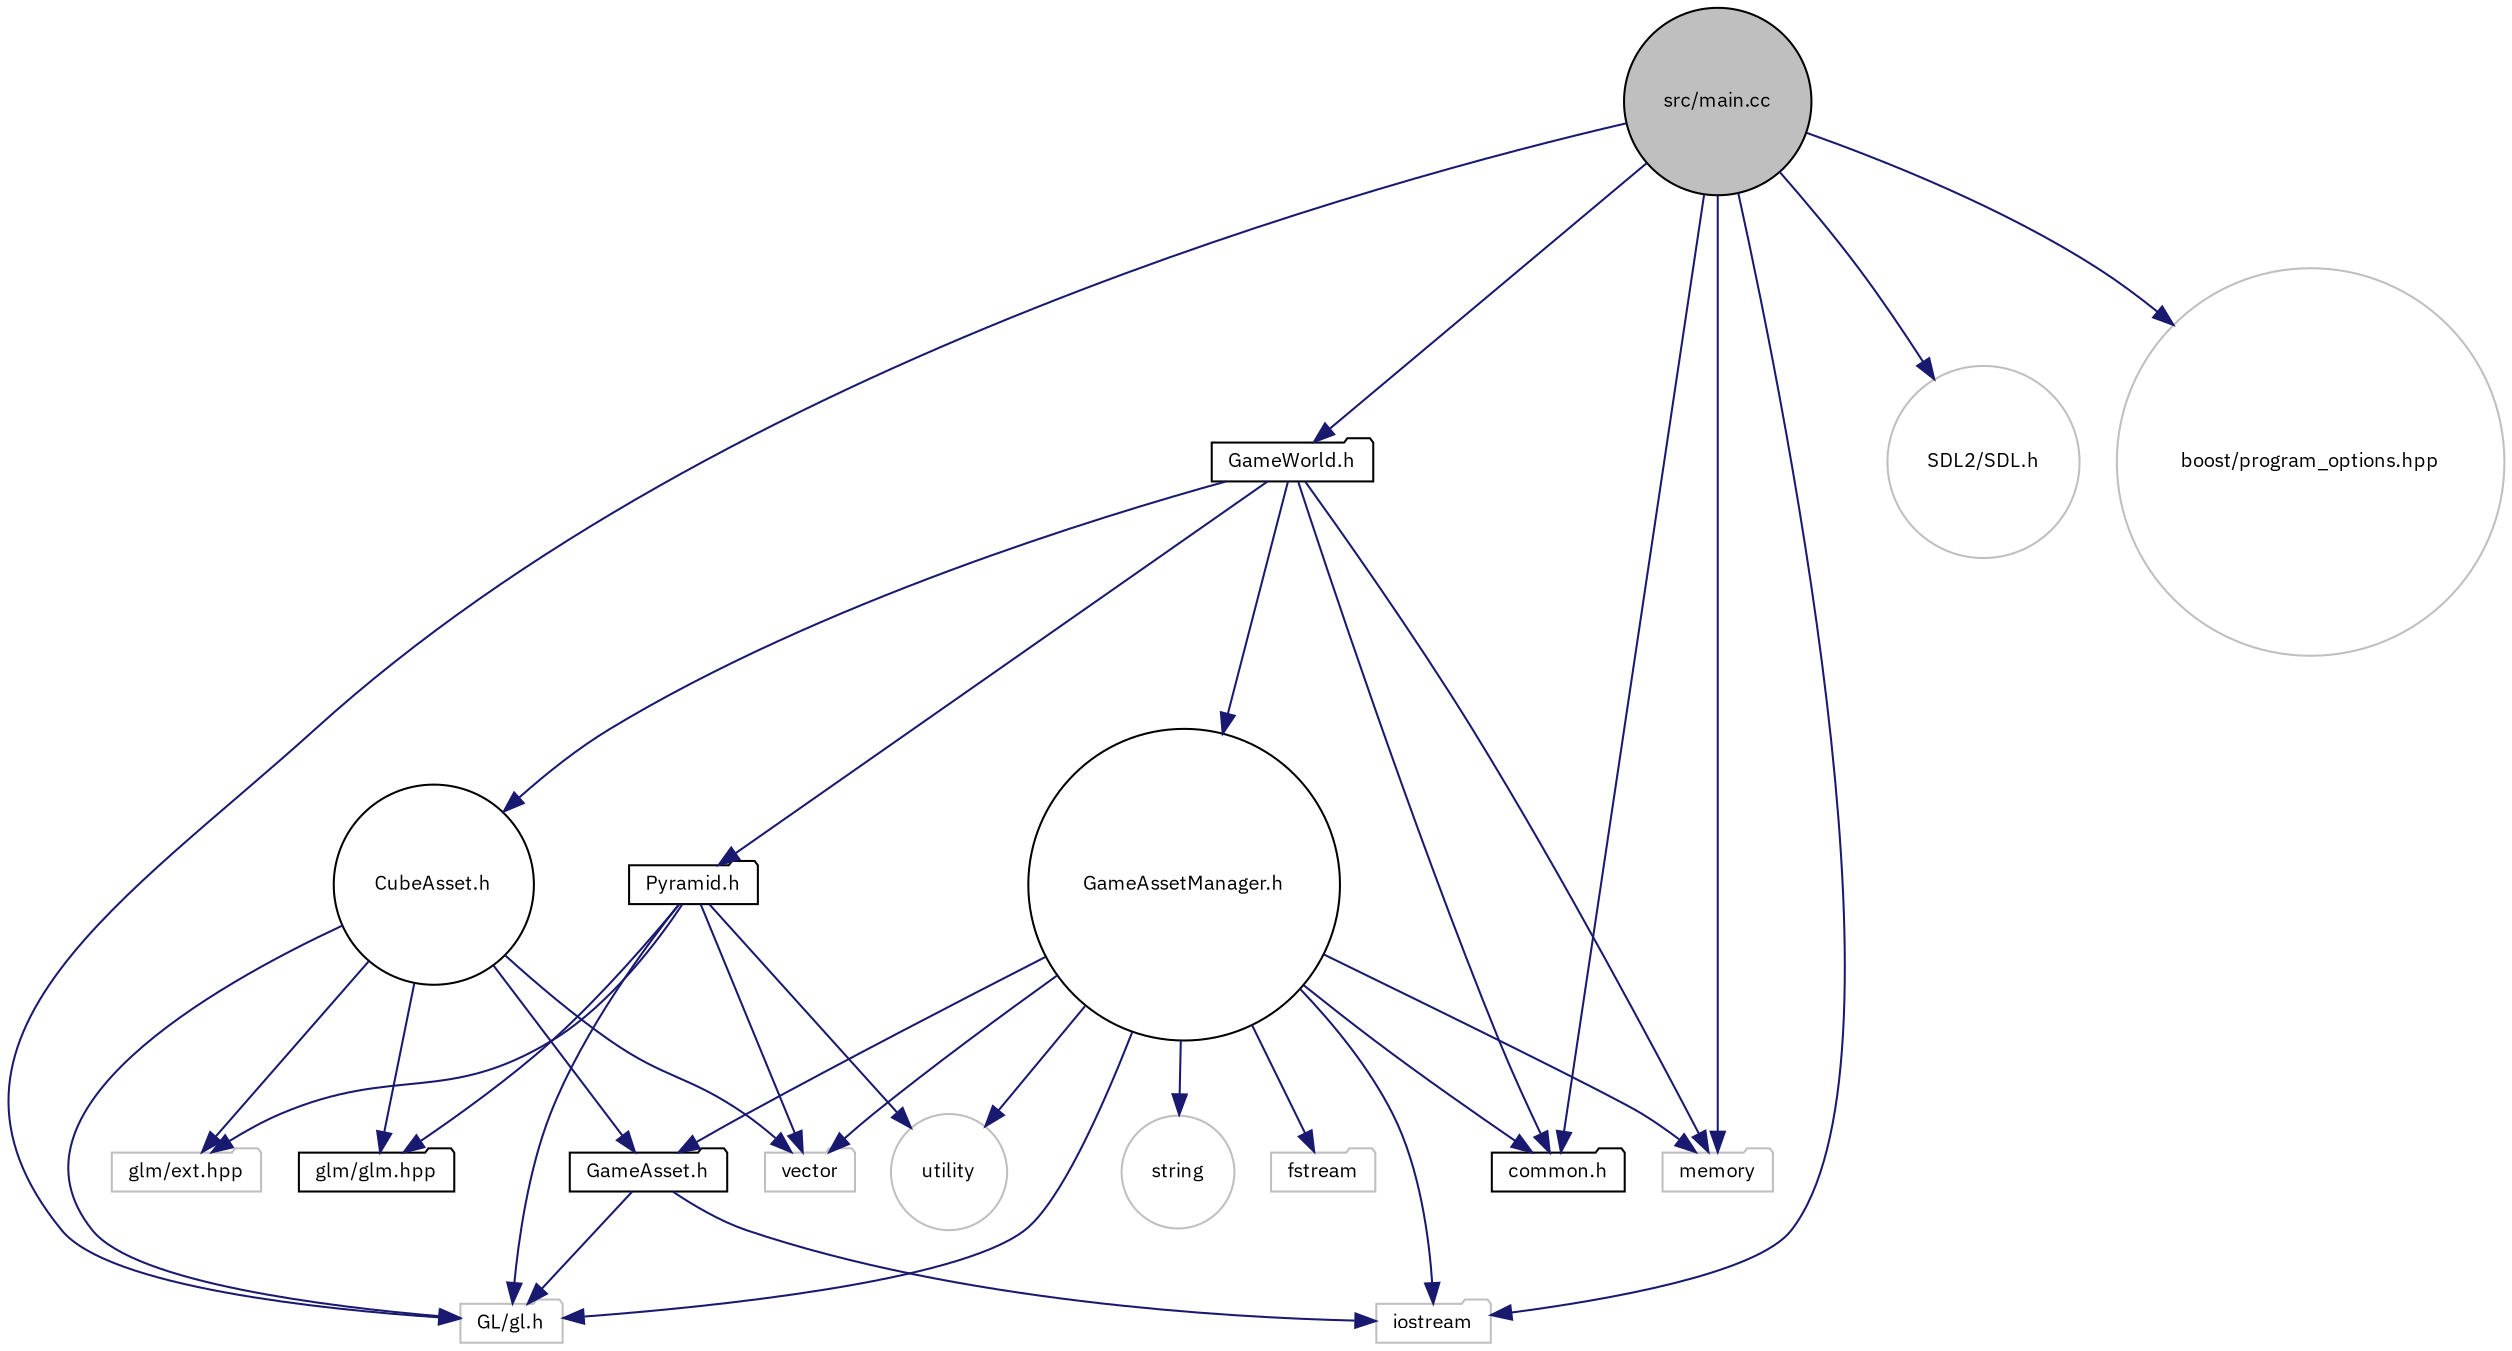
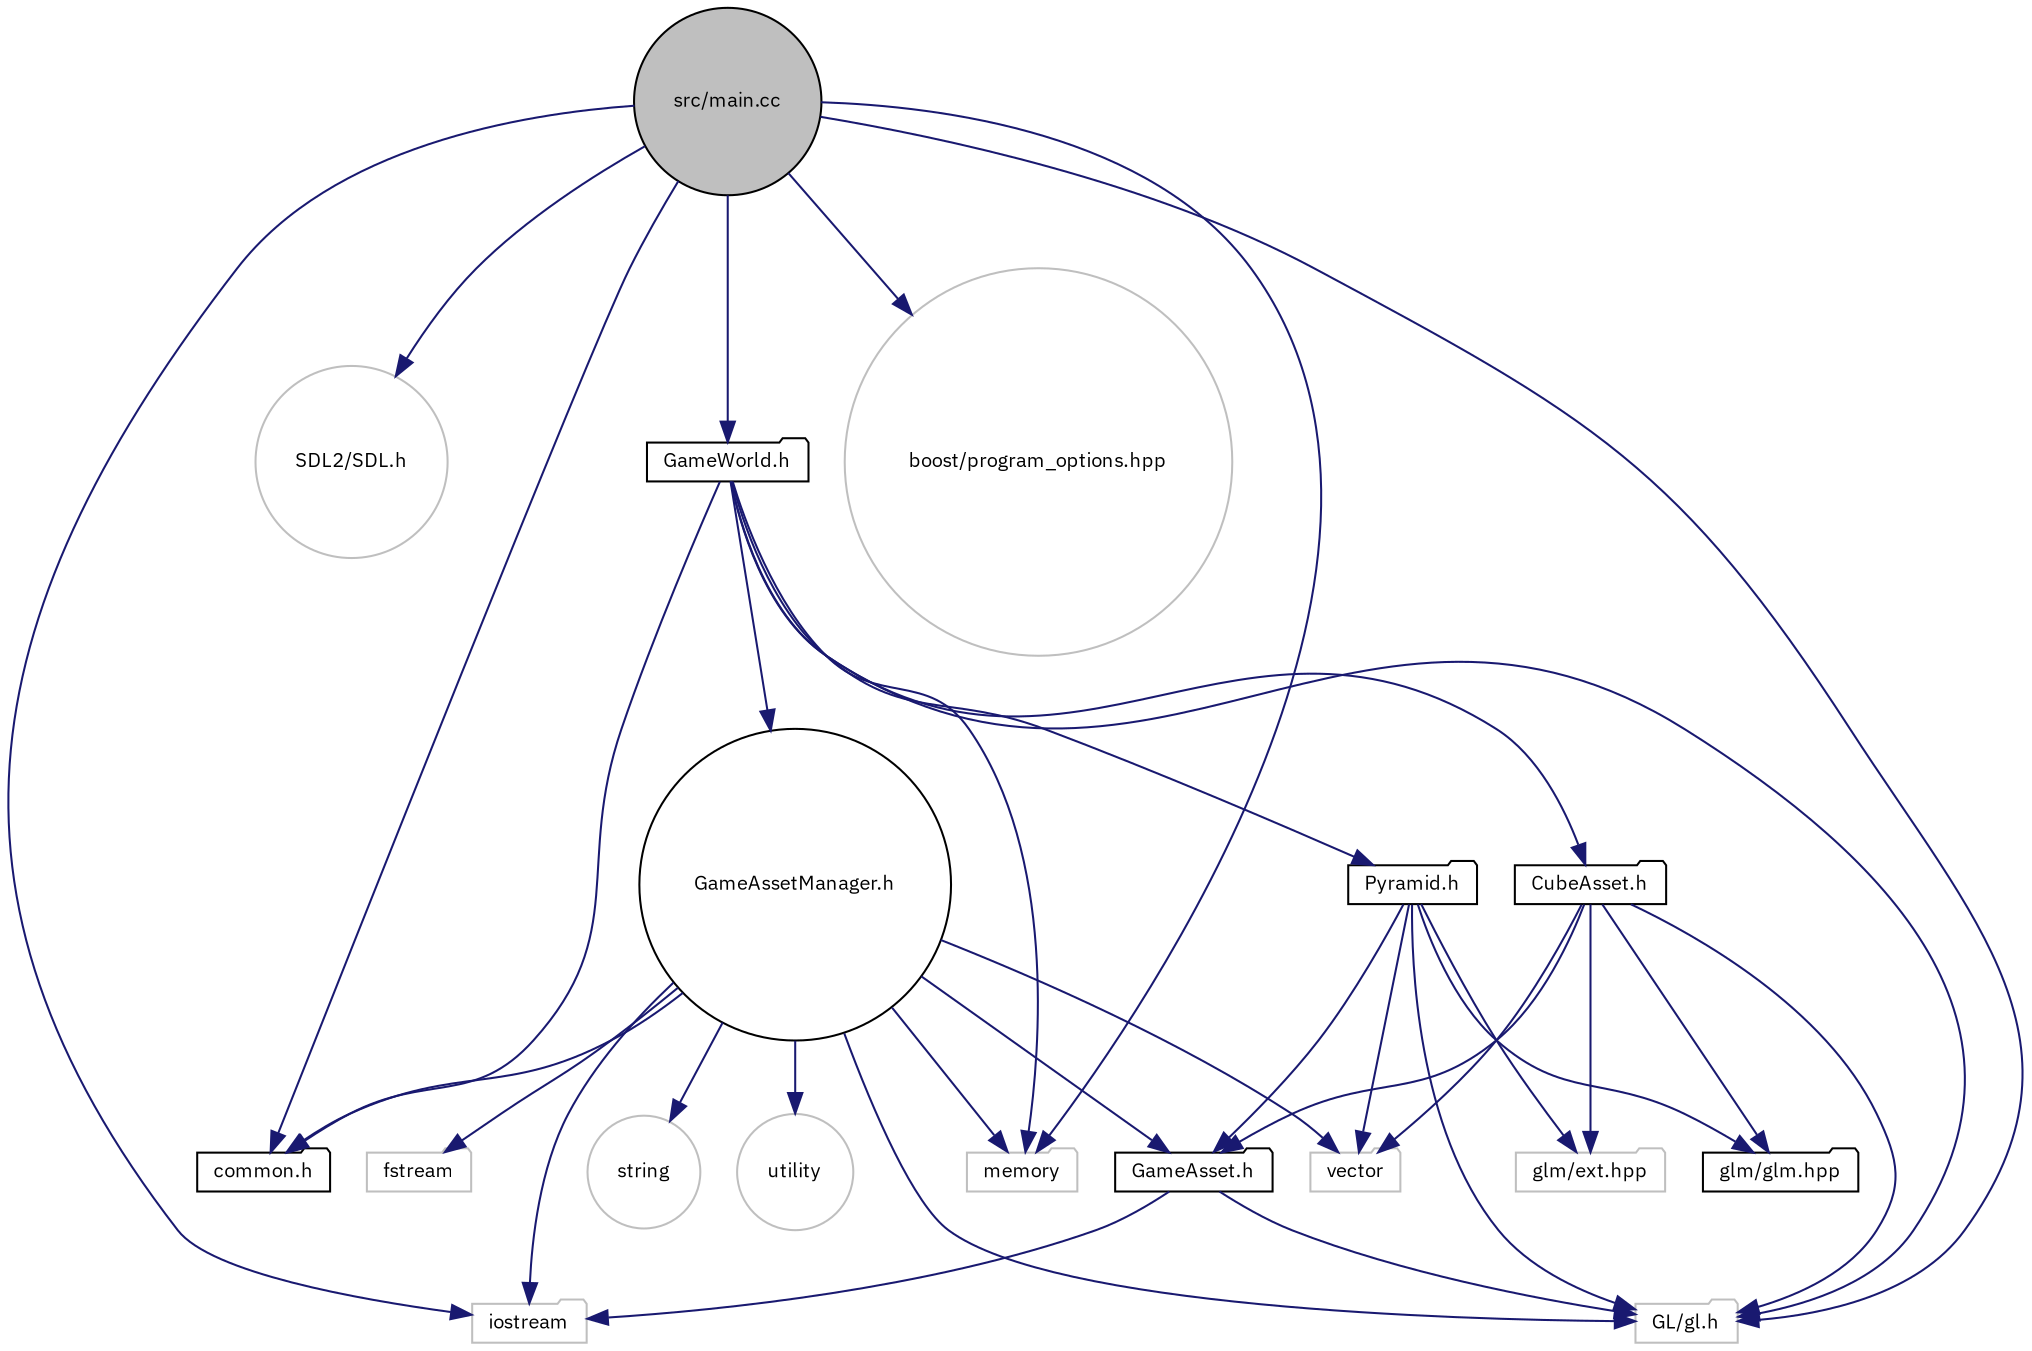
edge "GameWorld.h" -> "GL/gl.h": added
node "CubeAsset.h": shape circle -> folder
edge "Pyramid.h" -> "utility": now "Pyramid.h" -> "GameAsset.h"
